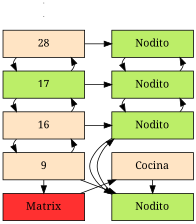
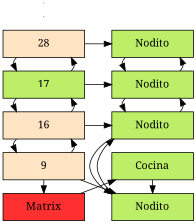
node "Cocina": fillcolor bisque1 -> darkolivegreen2
